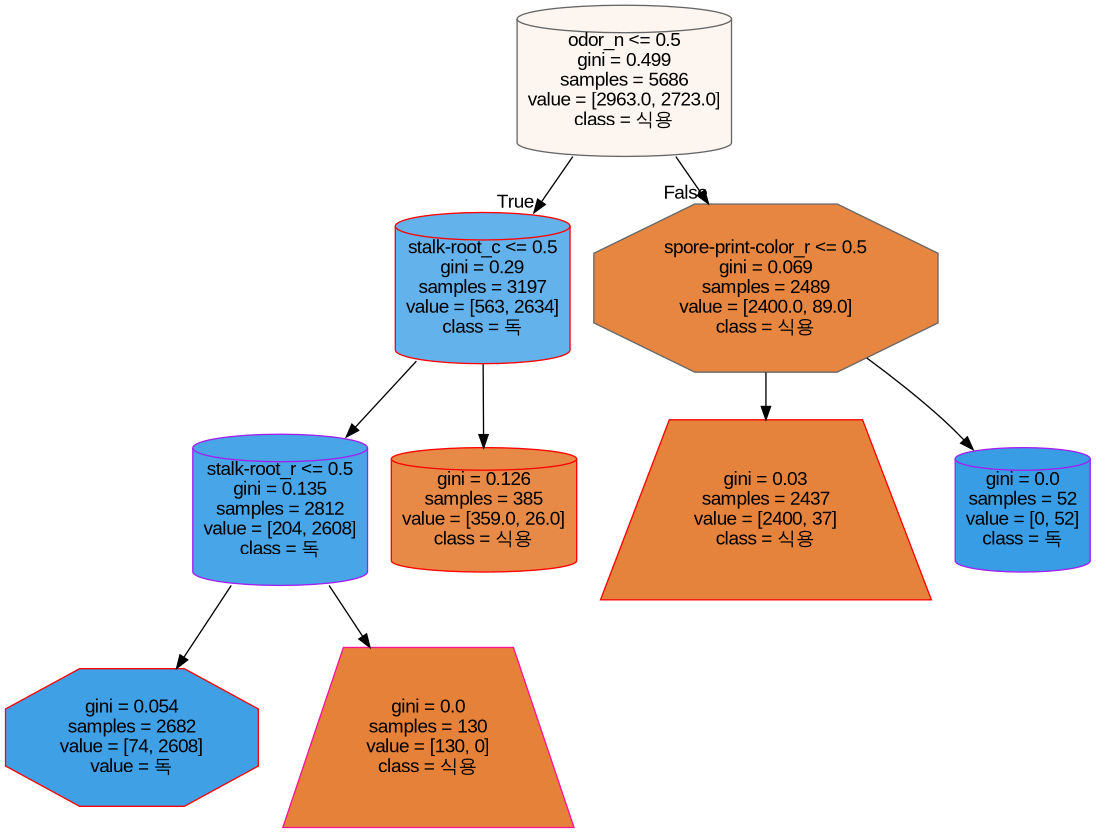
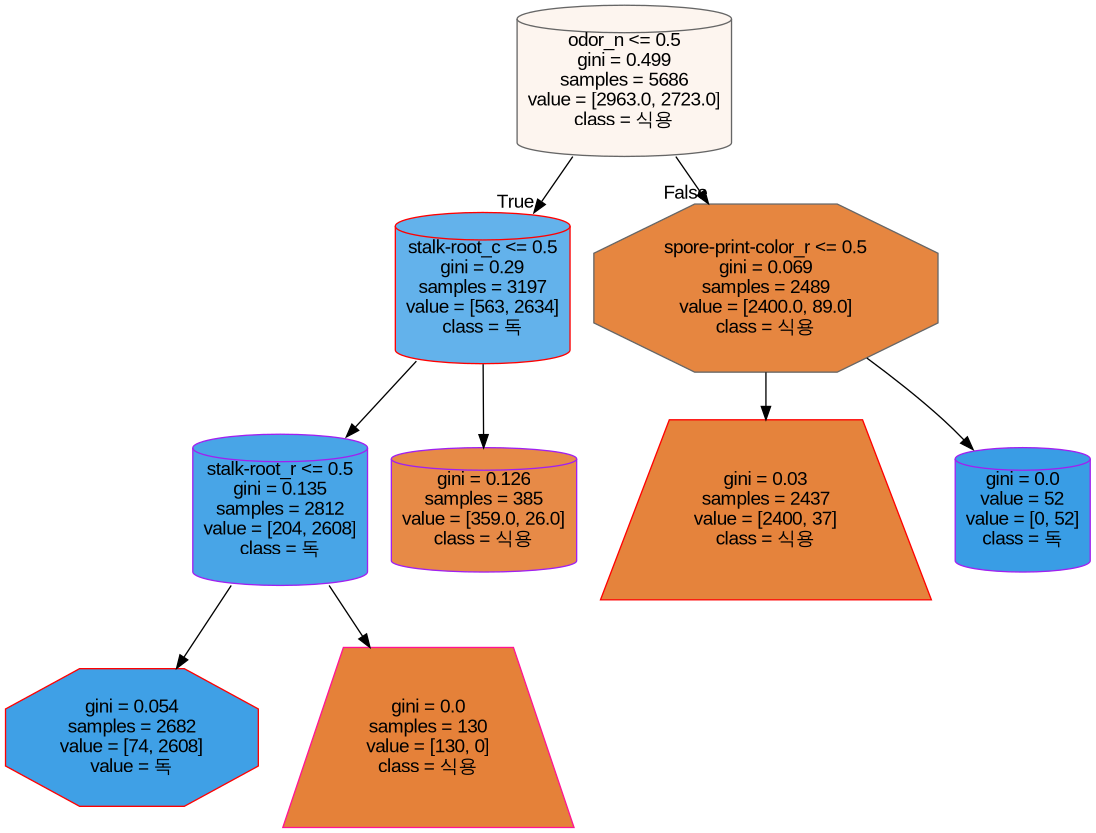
node "gini = 0.126 samples = 385 value = [359.0, 26.0] class = 식용": color red -> purple
node "gini = 0.0 samples = 52 value = [0, 52] class = 독": label "gini = 0.0 samples = 52 value = [0, 52] class = 독" -> "gini = 0.0 value = 52 value = [0, 52] class = 독"
